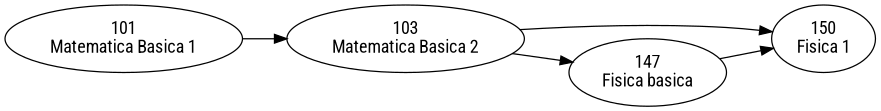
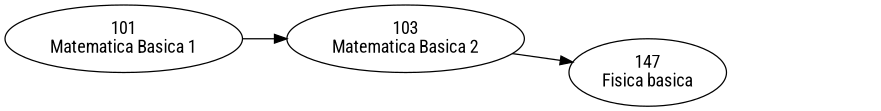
node "150 Fisica 1": removed
